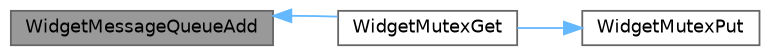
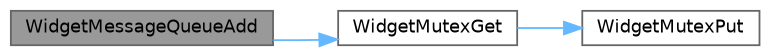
edge "WidgetMutexGet" -> "WidgetMessageQueueAdd": reversed
